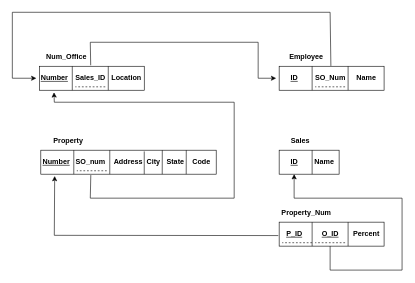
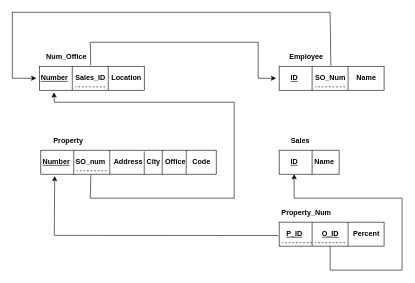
node "State": label "State" -> "Office"
